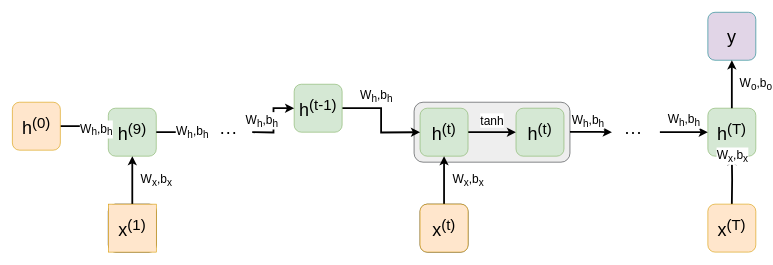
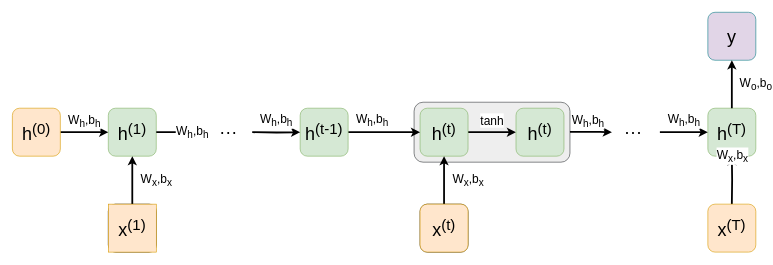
node "h(t-1)": moved (318, 108) -> (324, 132)
node "h(0)": moved (36, 126) -> (36, 132)
node "h(9)": label "h(9)" -> "h(1)"
